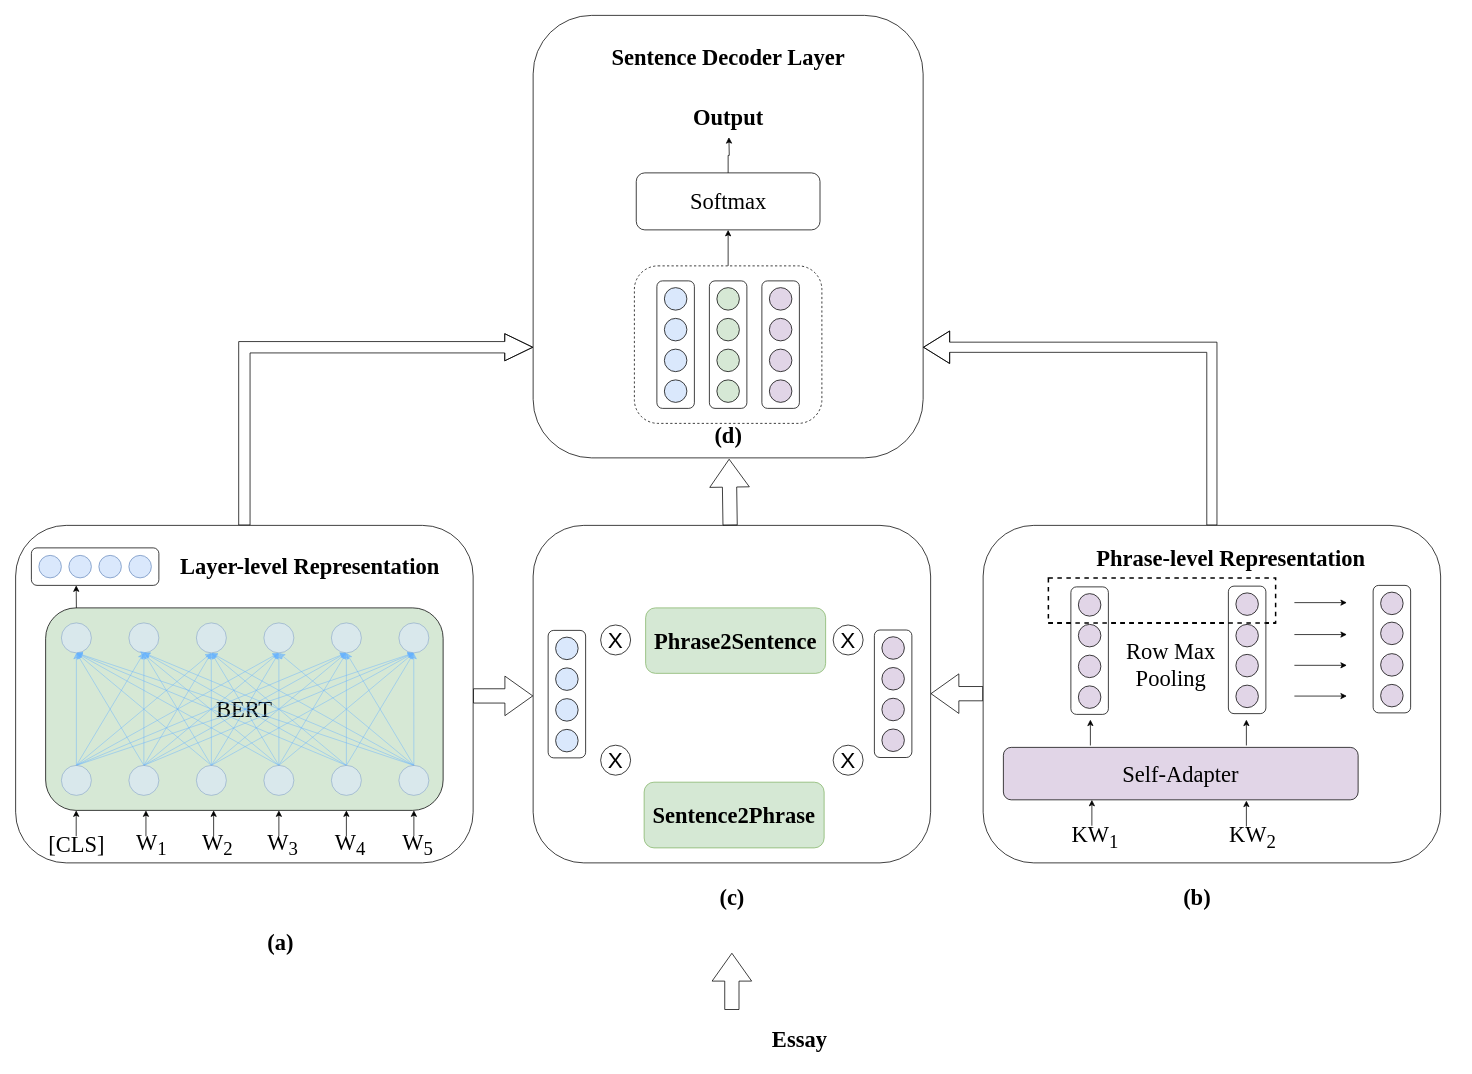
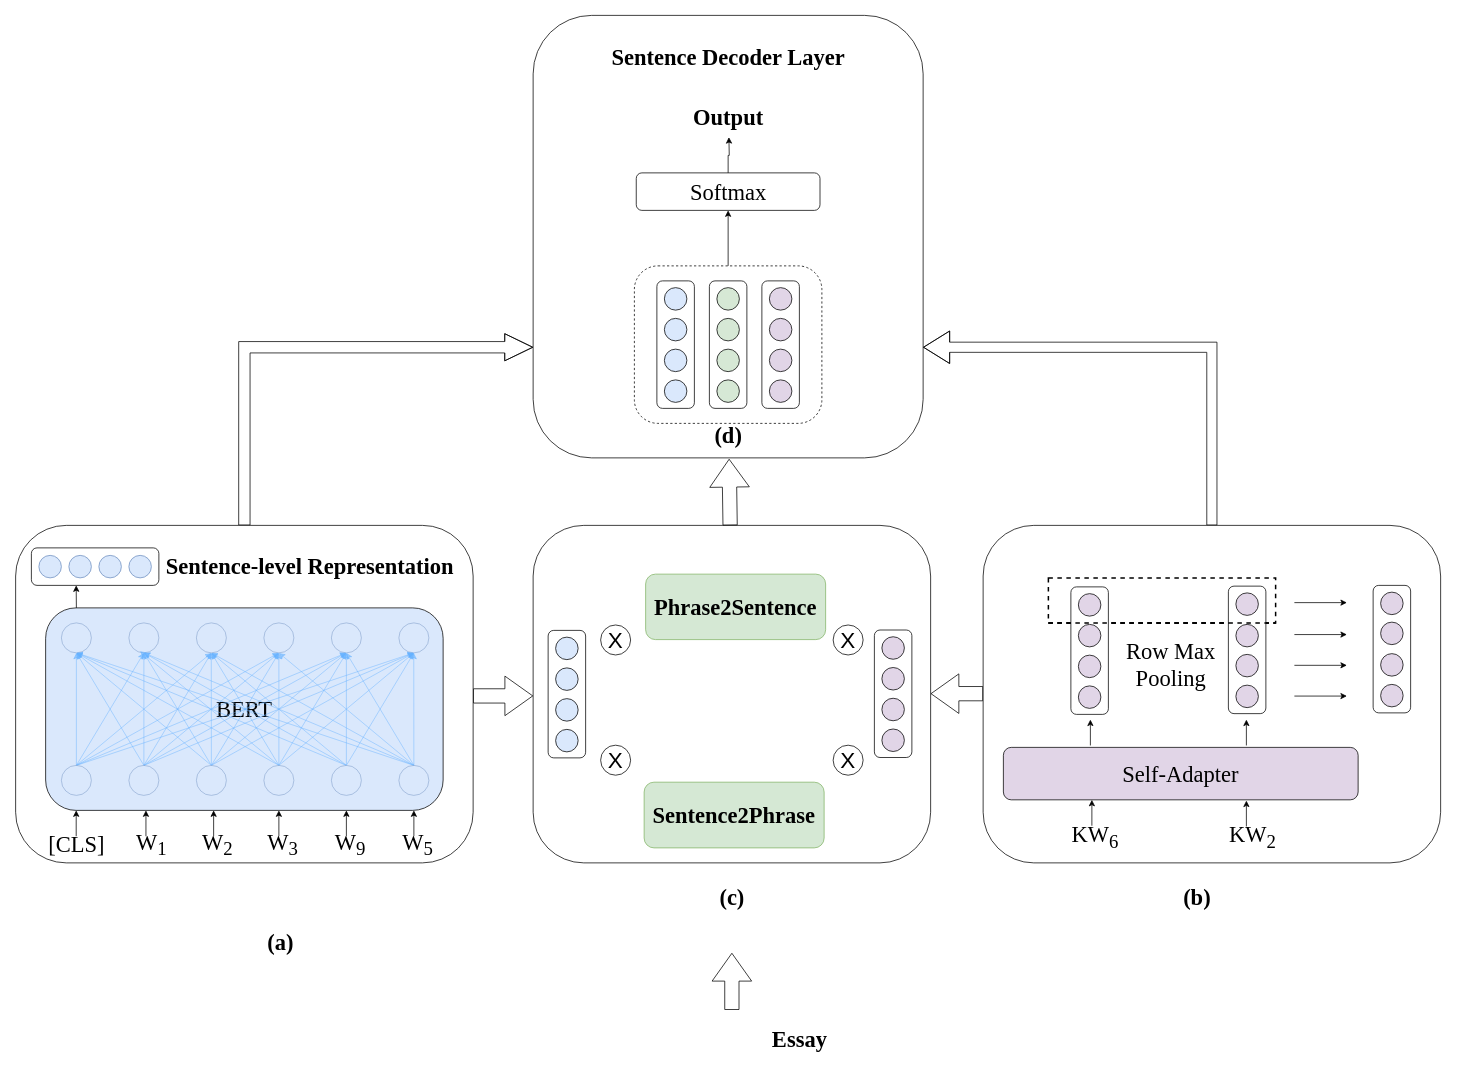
node "Softmax": size 184x57 -> 184x38
node "Phrase-level Representation": removed
node "Layer-level Representation": label "Layer-level Representation" -> "Sentence-level Representation"
node "Phrase2Sentence": moved (735, 641) -> (735, 607)
node "BERT": fillcolor #d6e8d5 -> #dae8fc
node "KW1": label "KW1" -> "KW6"
node "W4": label "W4" -> "W9"
